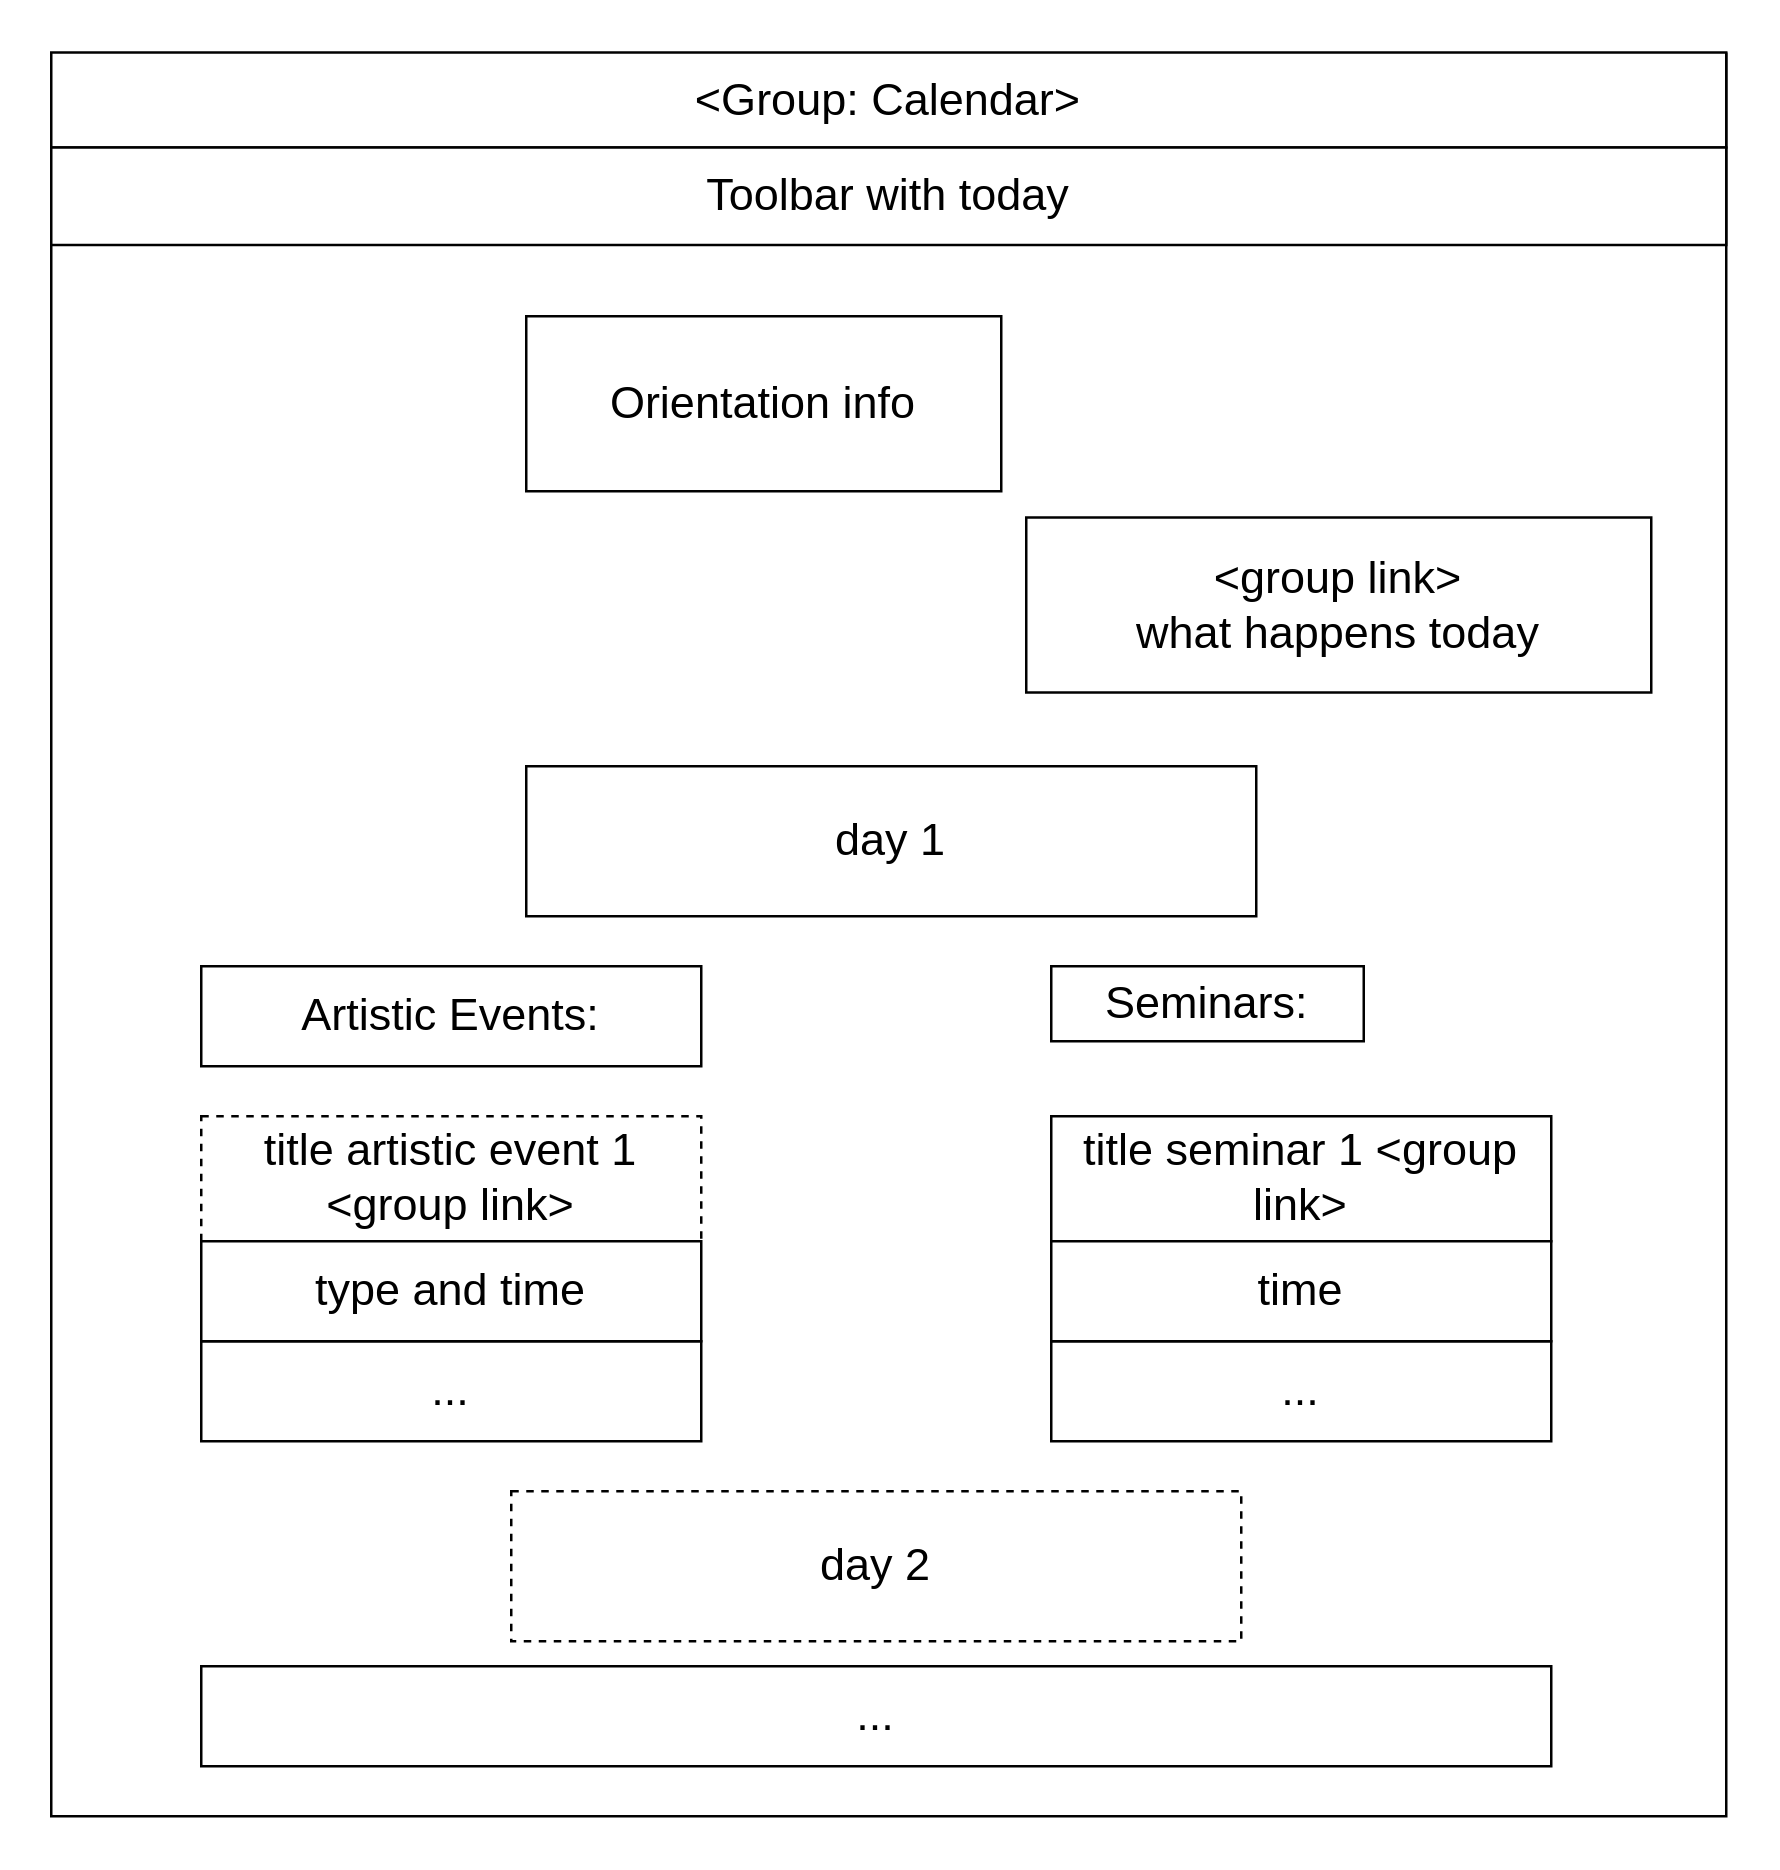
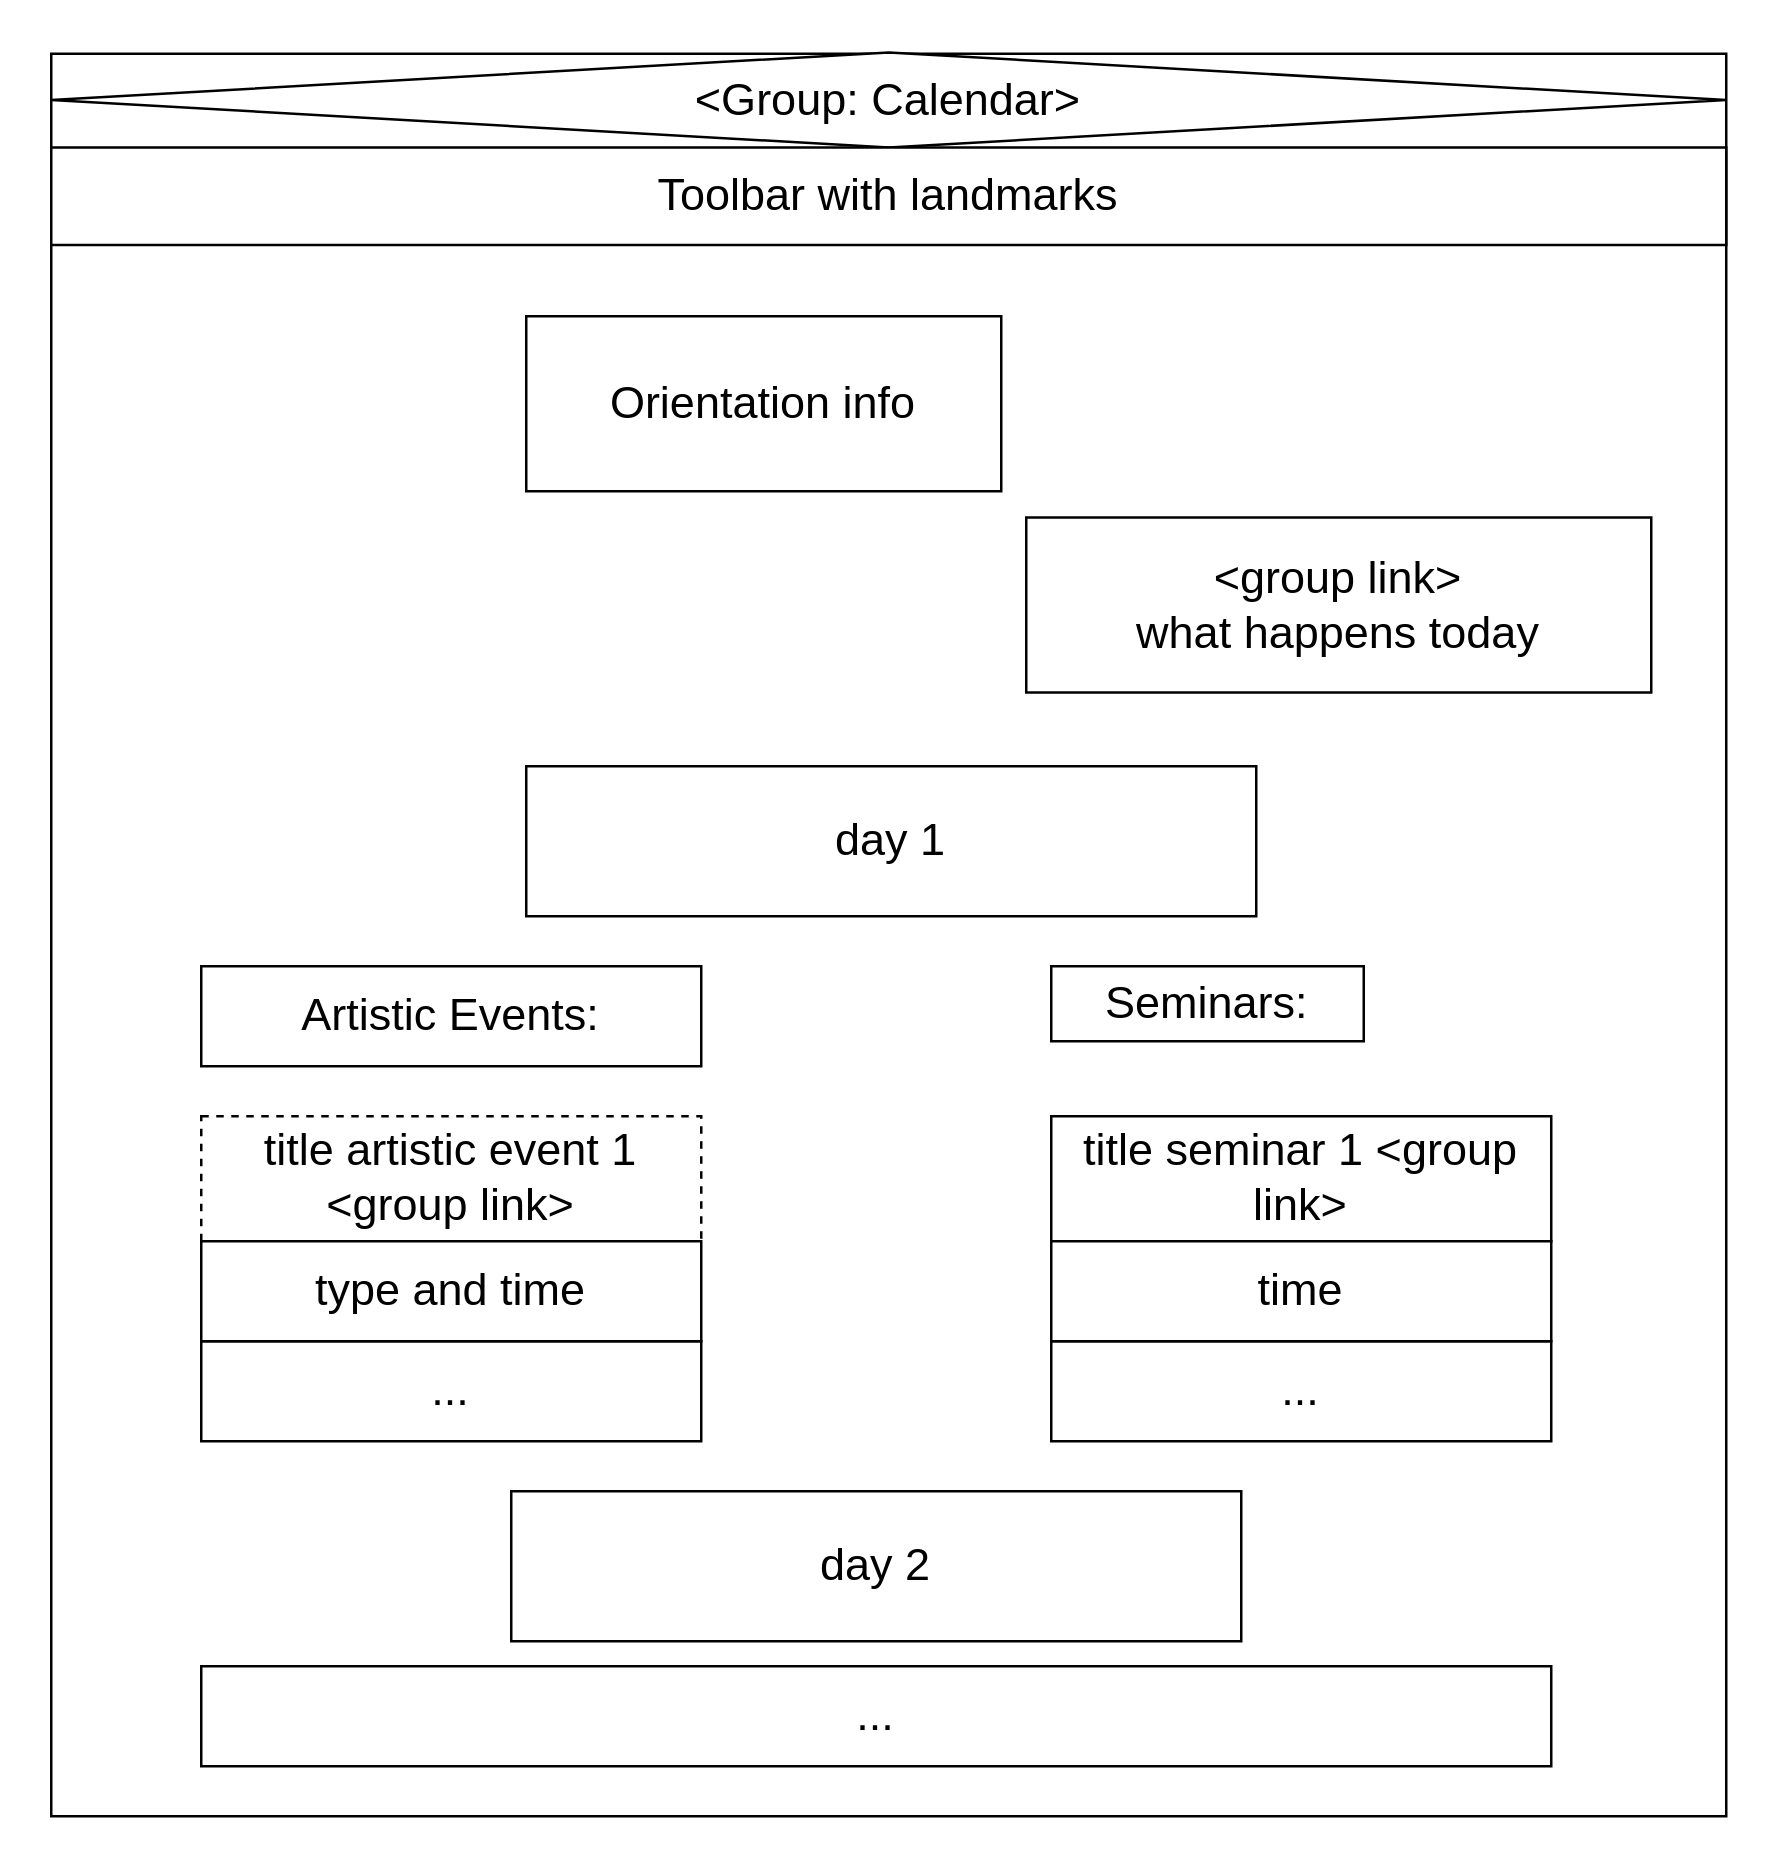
node "<Group: Calendar>": shape rectangle -> diamond
node "Toolbar with today": label "Toolbar with today" -> "Toolbar with landmarks"
node "day 2": style dashed -> solid
